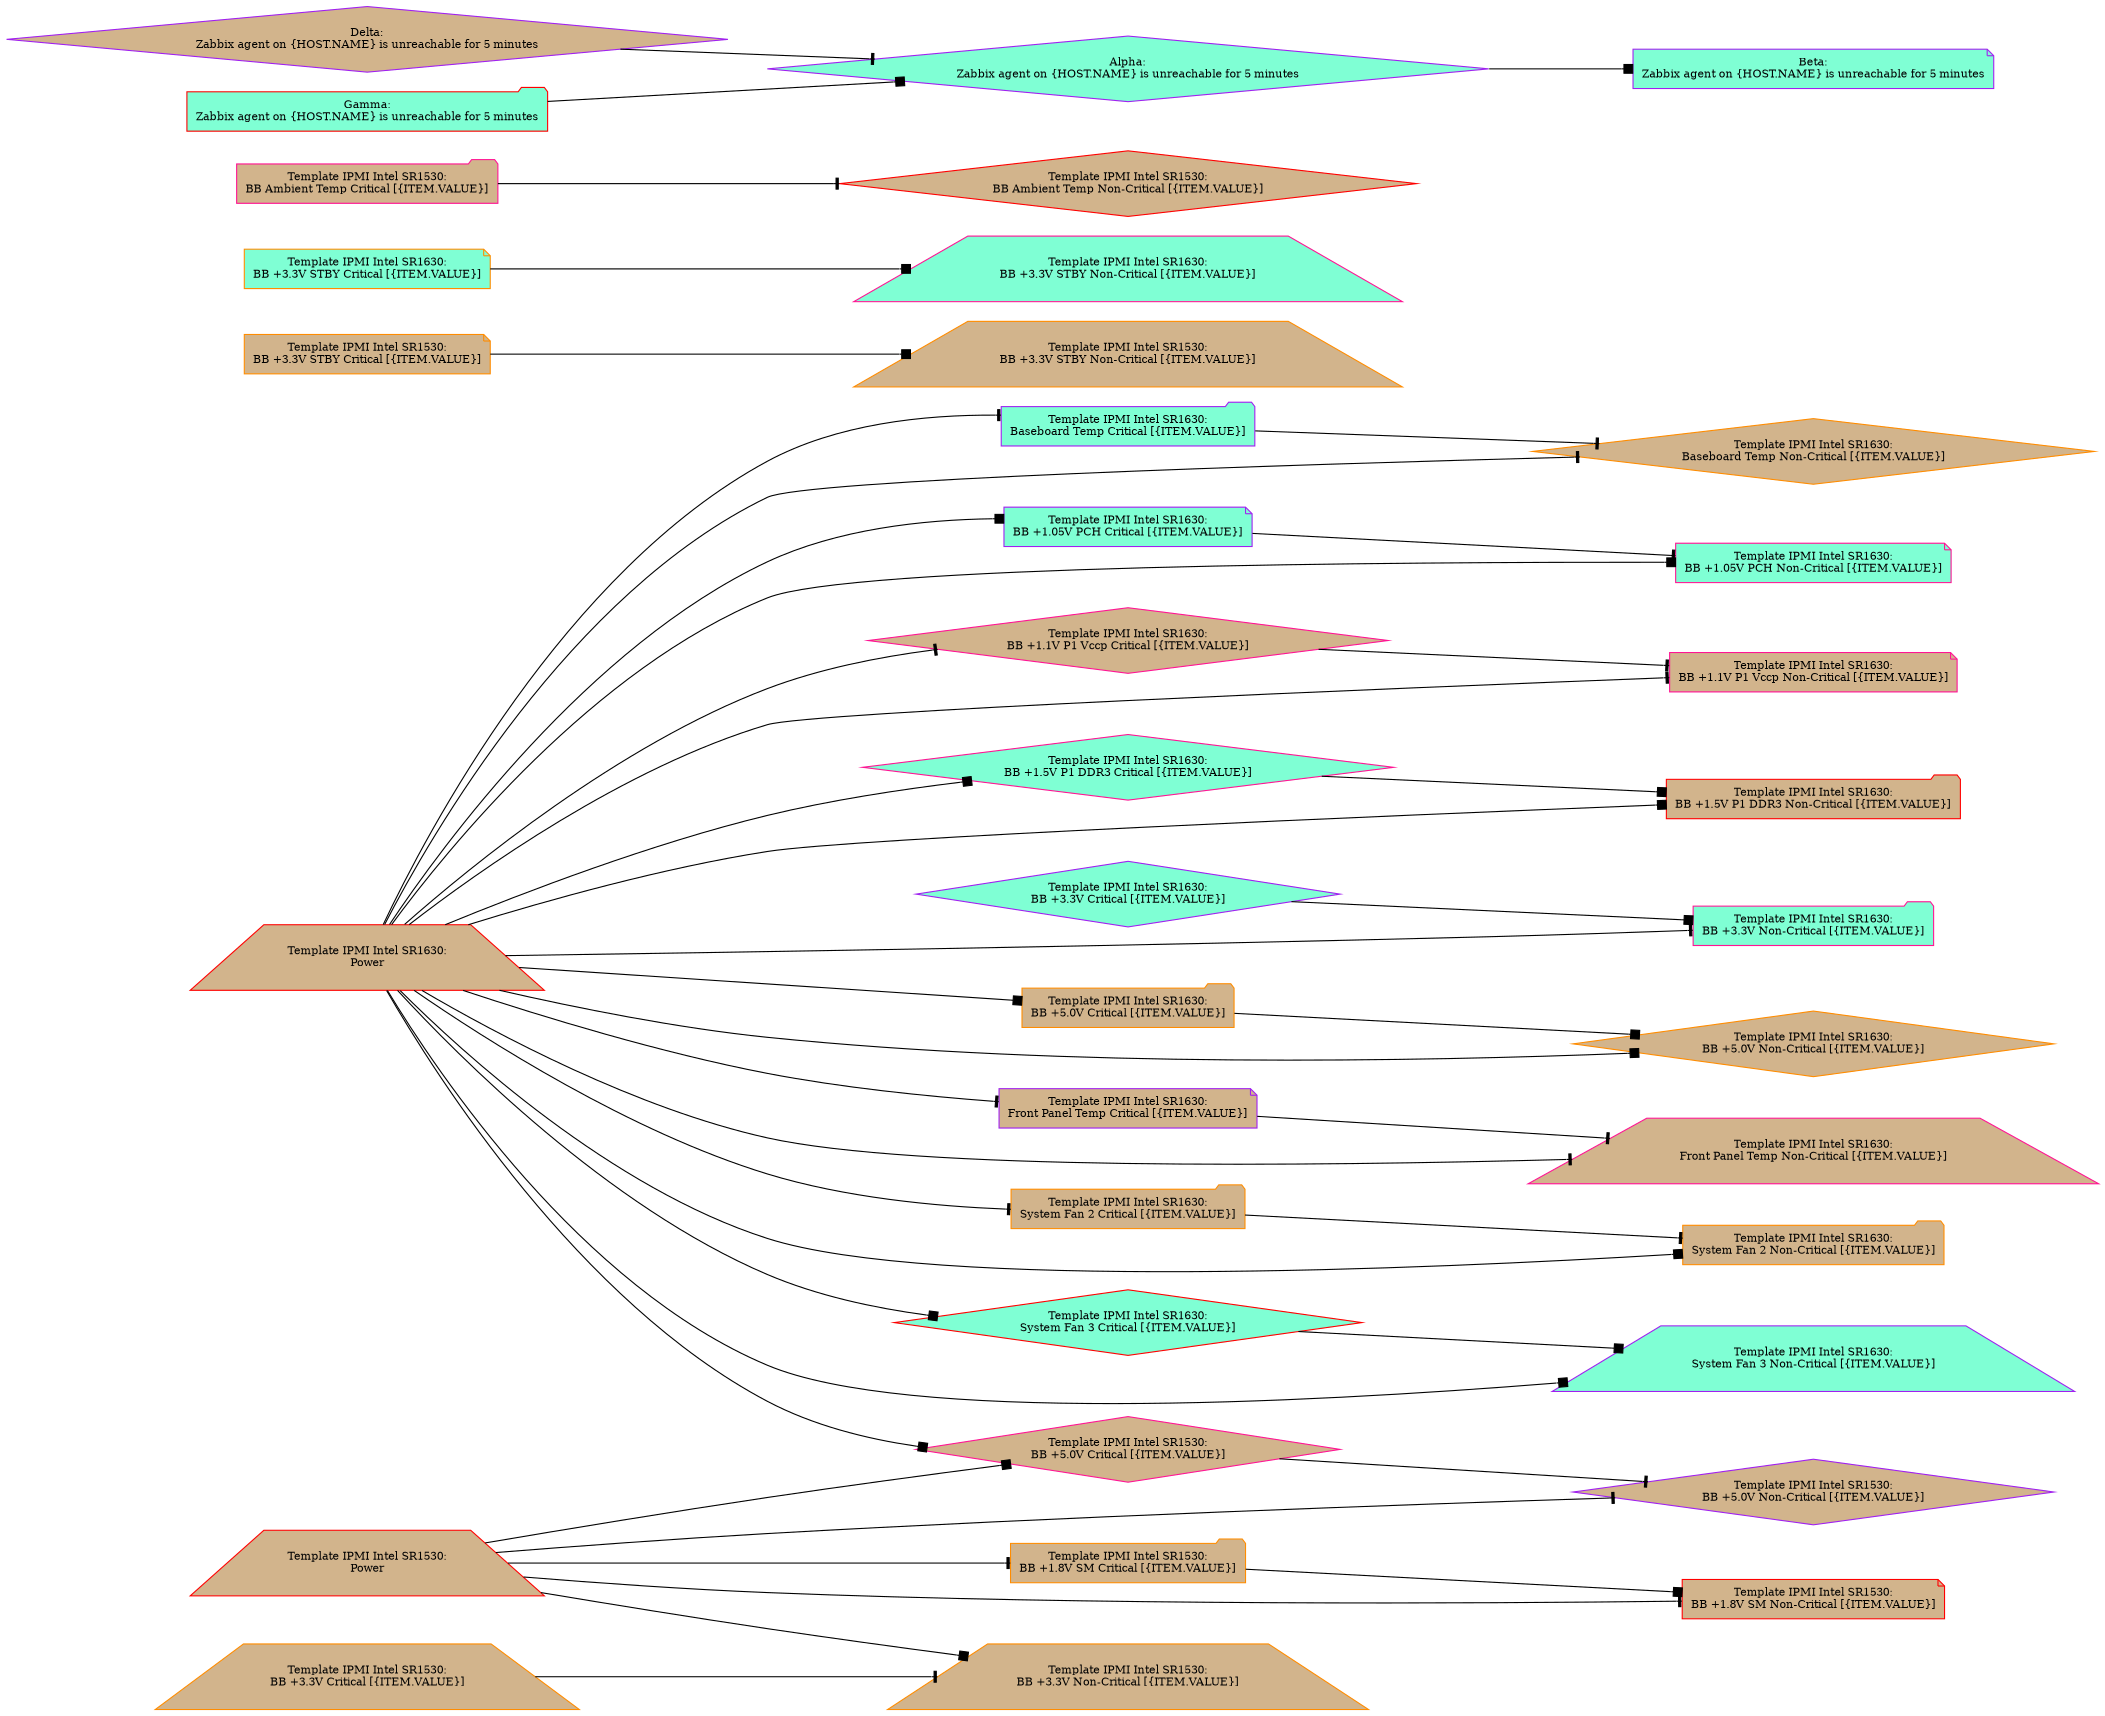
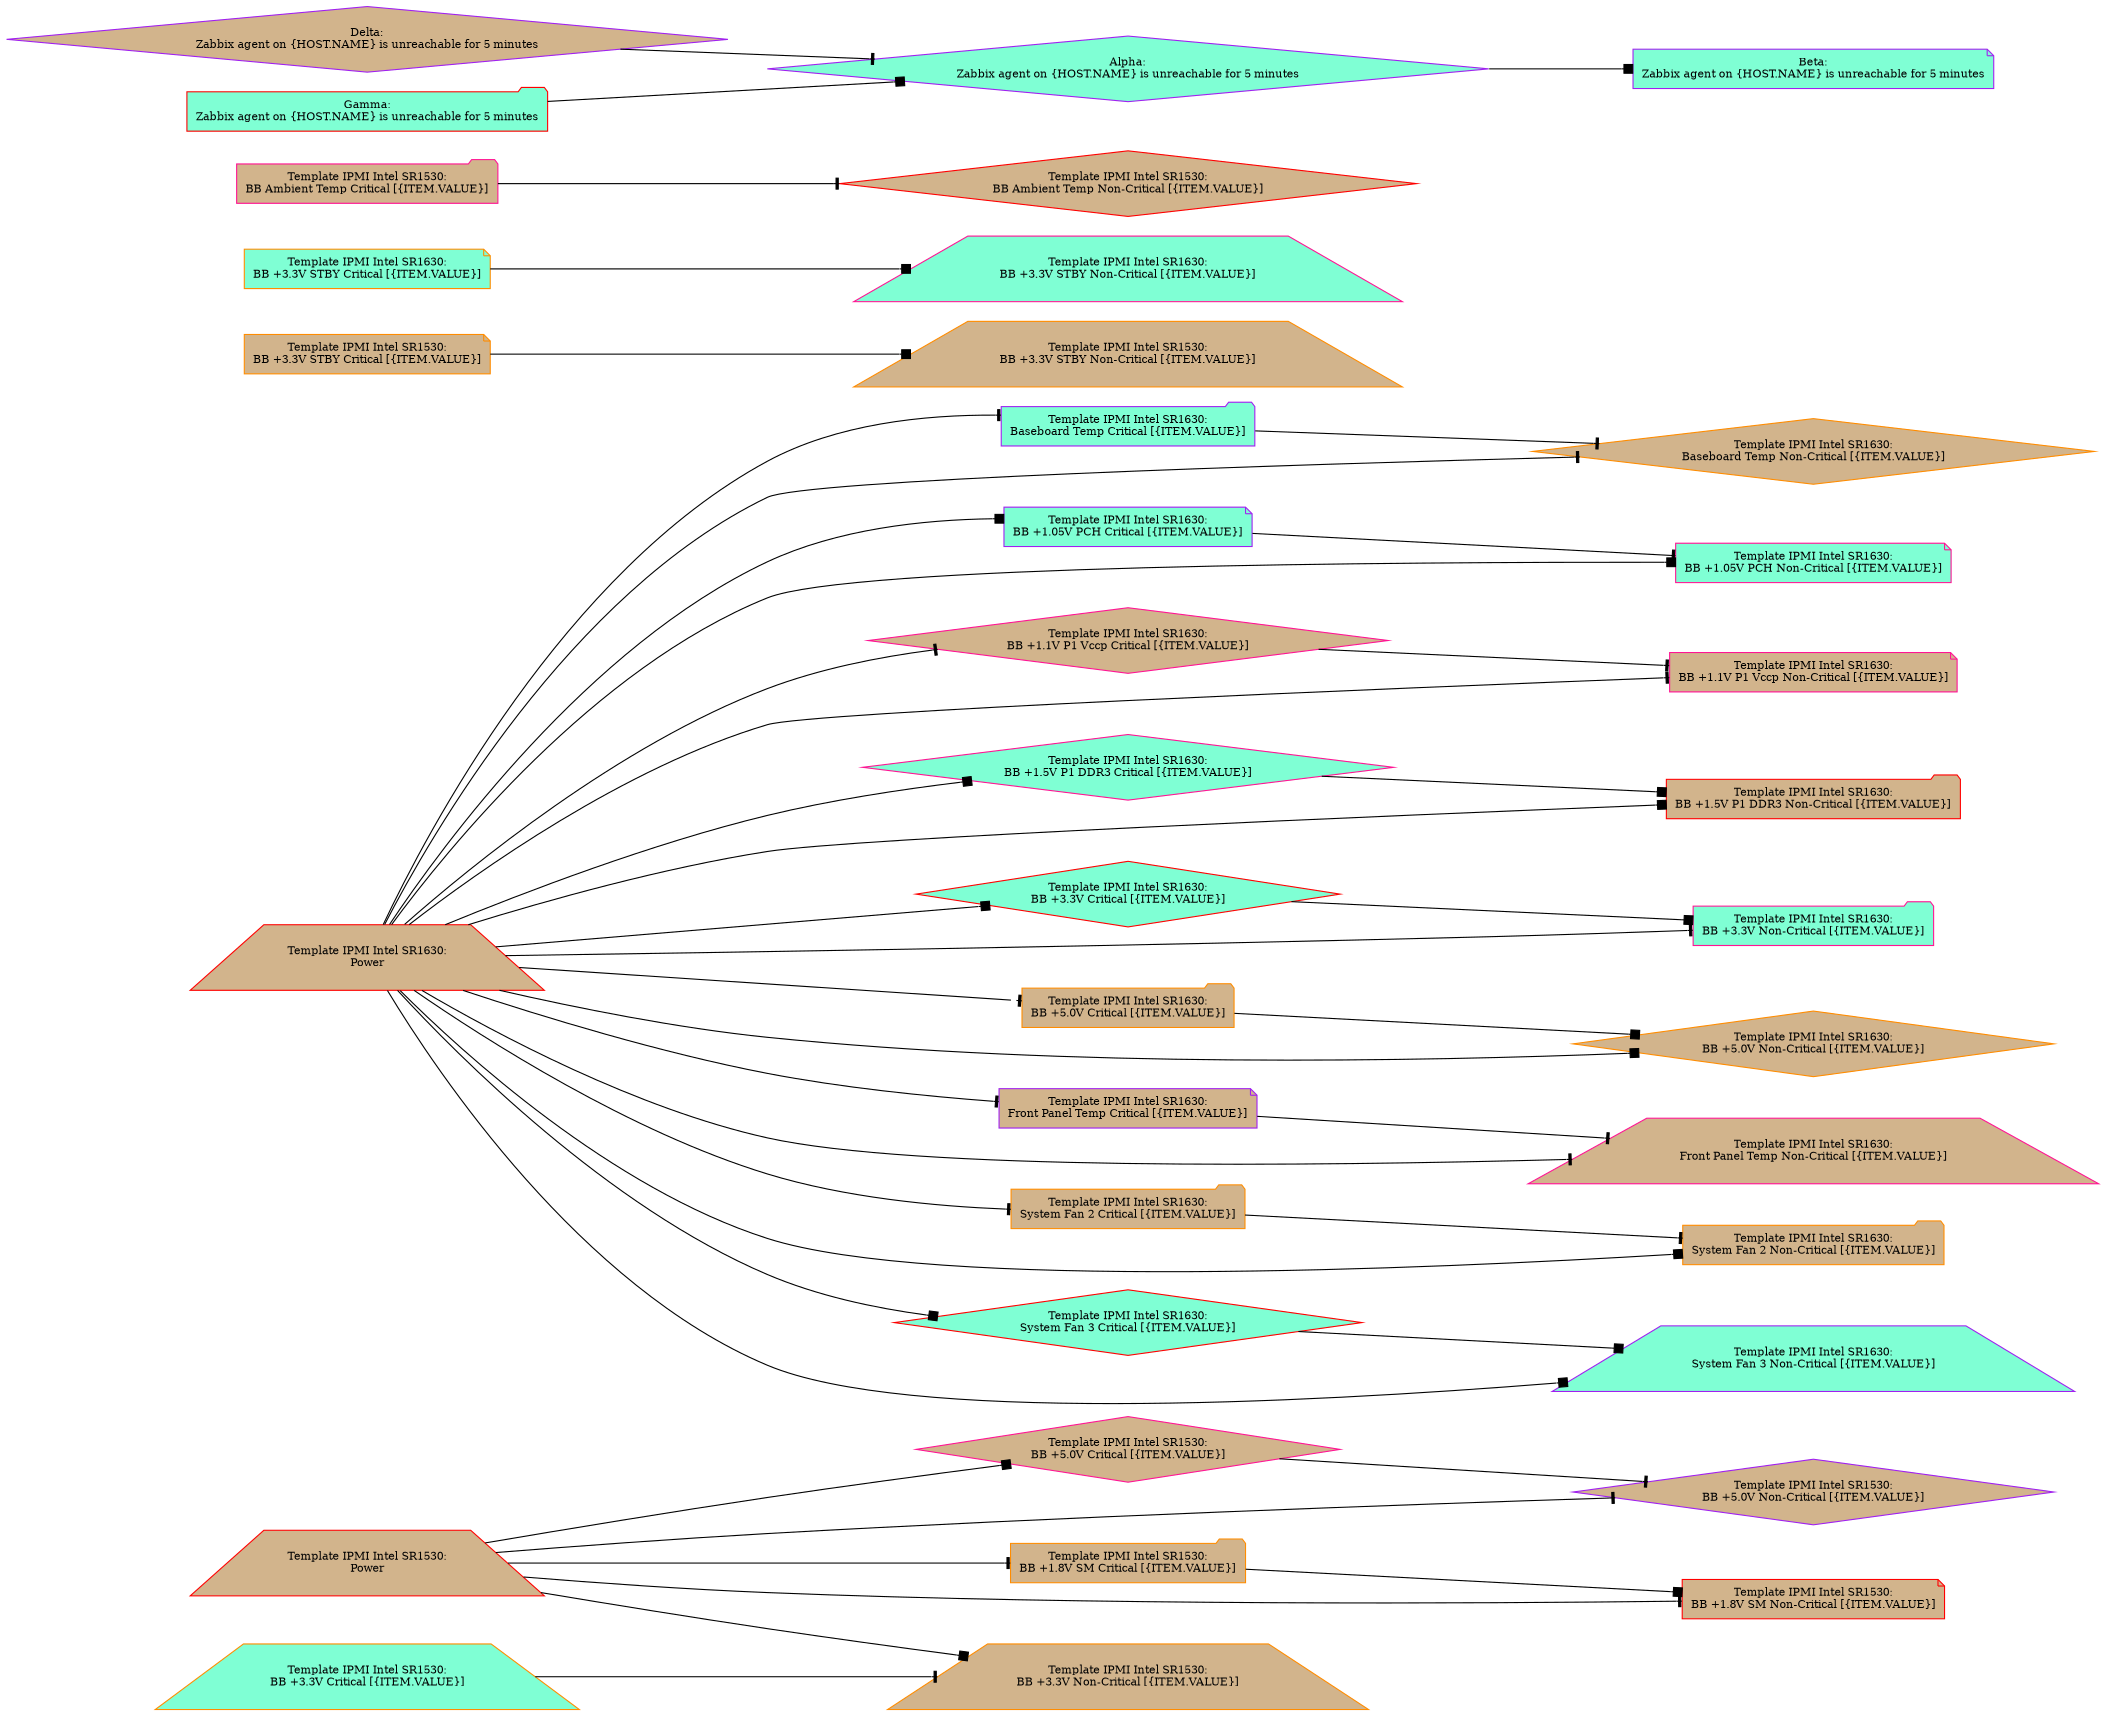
node "Template IPMI Intel SR1630: BB +3.3V Critical [{ITEM.VALUE}]": color purple -> red
edge "Template IPMI Intel SR1630: Power" -> "Template IPMI Intel SR1630: BB +5.0V Critical [{ITEM.VALUE}]": arrowhead box -> tee
edge "Template IPMI Intel SR1630: Power" -> "Template IPMI Intel SR1530: BB +5.0V Critical [{ITEM.VALUE}]": now "Template IPMI Intel SR1630: Power" -> "Template IPMI Intel SR1630: BB +3.3V Critical [{ITEM.VALUE}]"
node "Template IPMI Intel SR1530: BB +3.3V Critical [{ITEM.VALUE}]": fillcolor tan -> aquamarine
